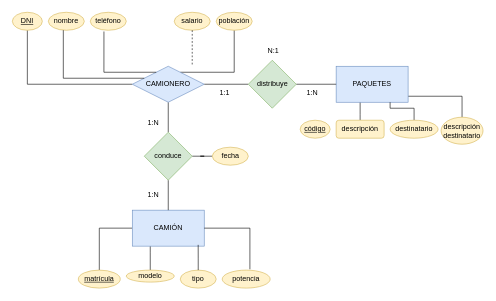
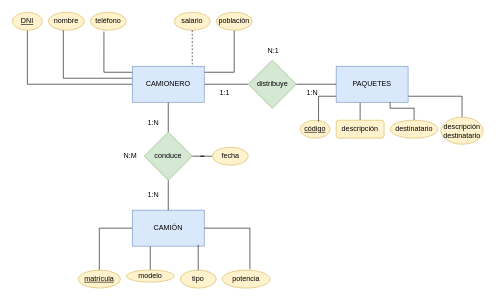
node "CAMIONERO": shape diamond -> rectangle
edge "PAQUETES" -- "código": added
node "N:M": added
